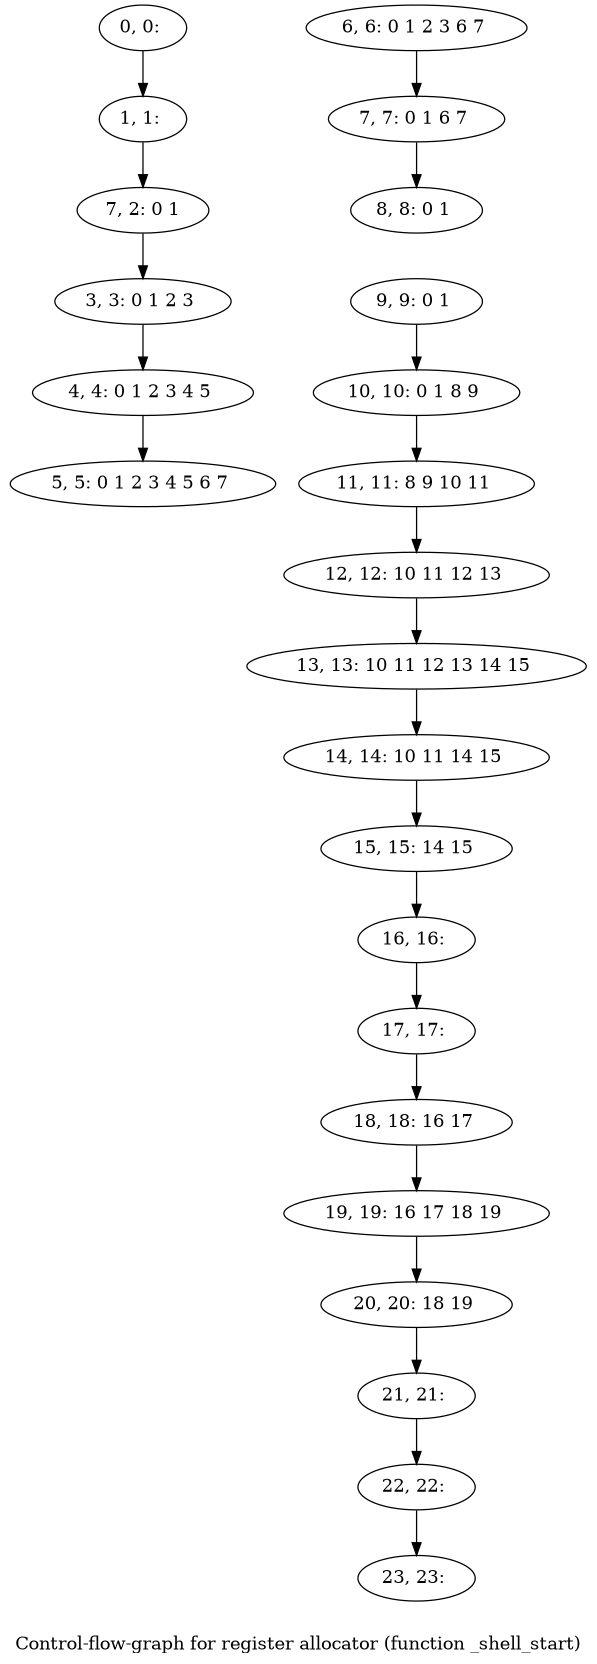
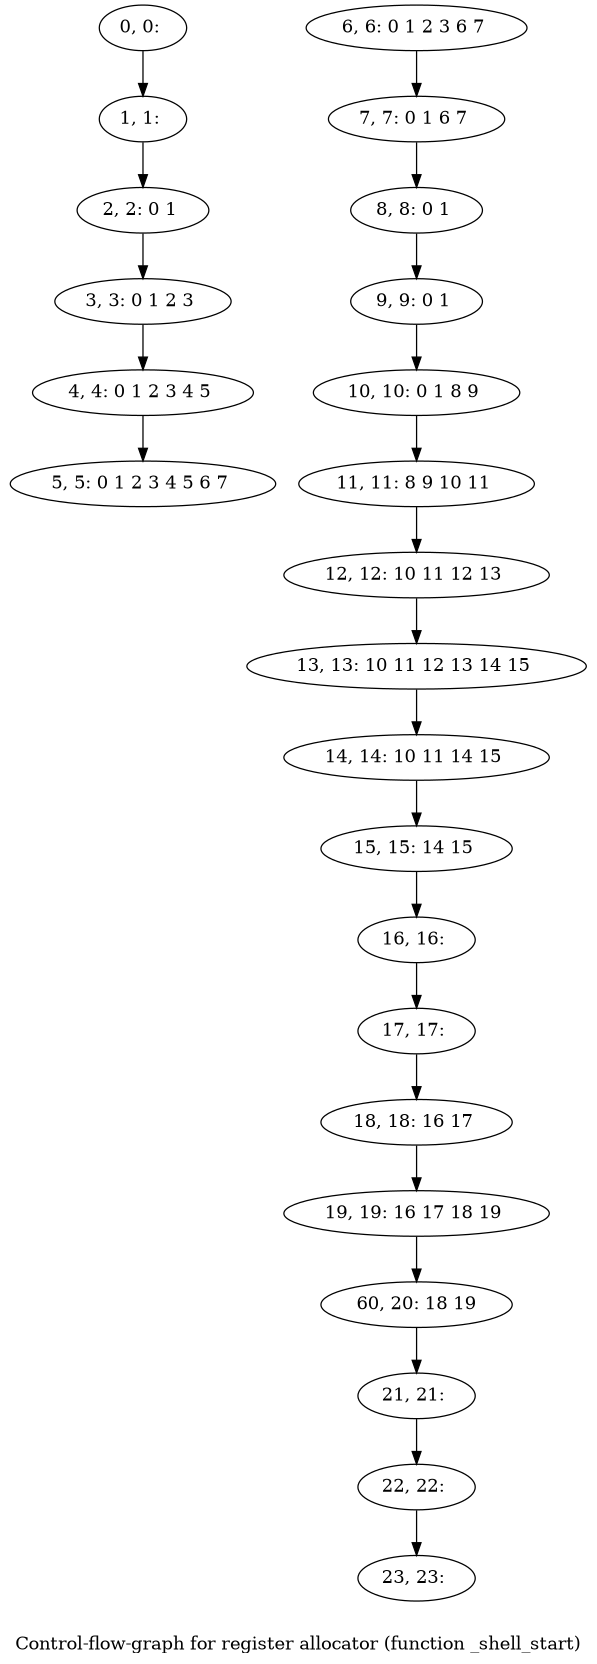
node "7, 2: 0 1": label "7, 2: 0 1" -> "2, 2: 0 1"
edge "8, 8: 0 1" -> "9, 9: 0 1": added
node "20, 20: 18 19": label "20, 20: 18 19" -> "60, 20: 18 19"
